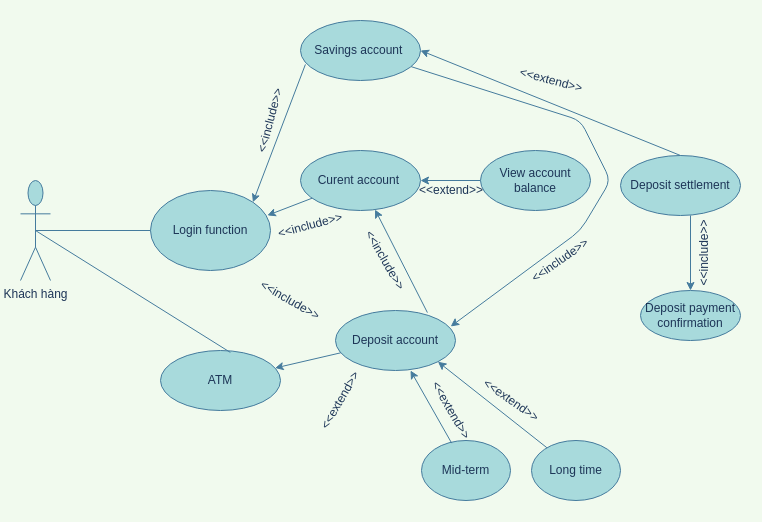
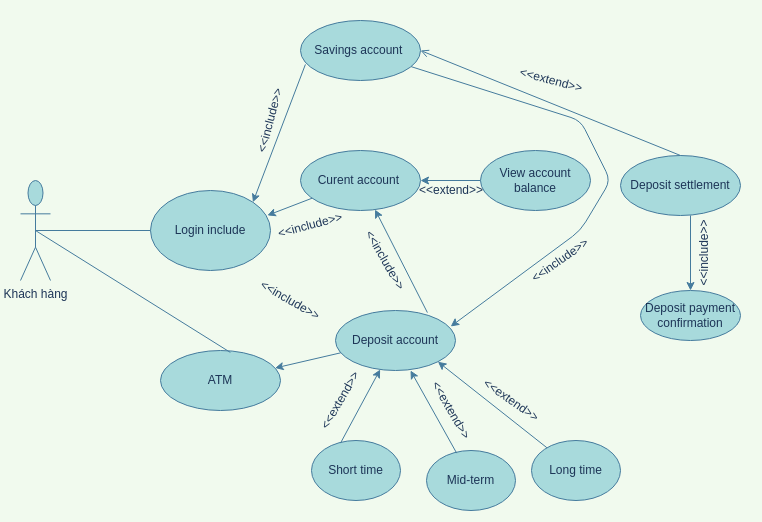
edge "Deposit settlement" -> "Savings account": arrowhead classic -> open
node "Login function": label "Login function" -> "Login include"
edge "Short time" -> "Deposit account": added
node "Short time": added
node "Mid-term": moved (466, 471) -> (471, 481)
